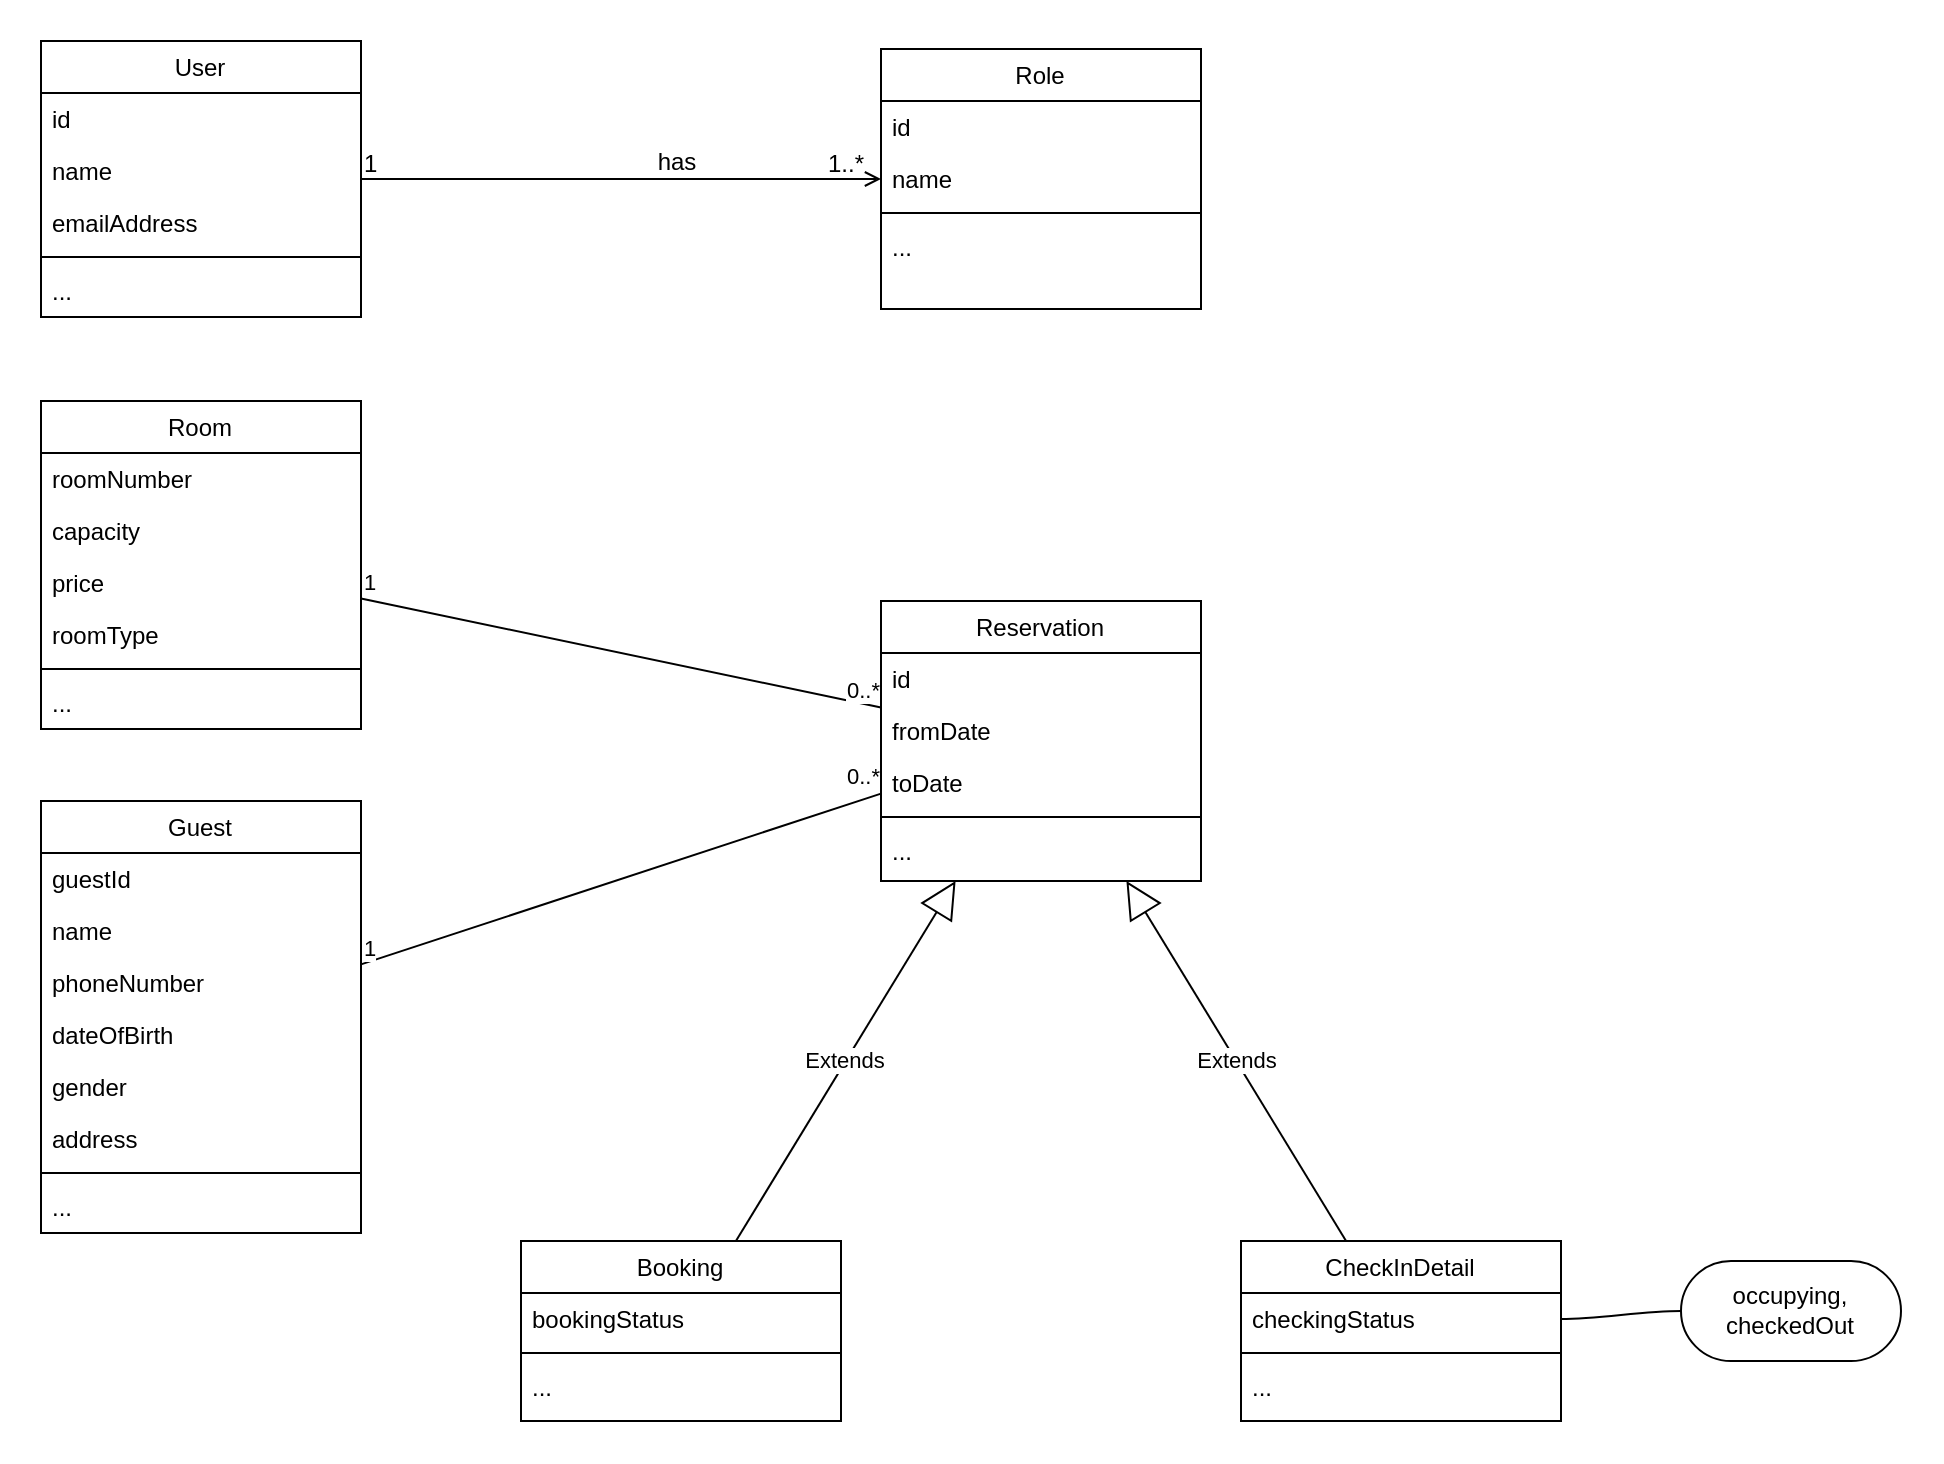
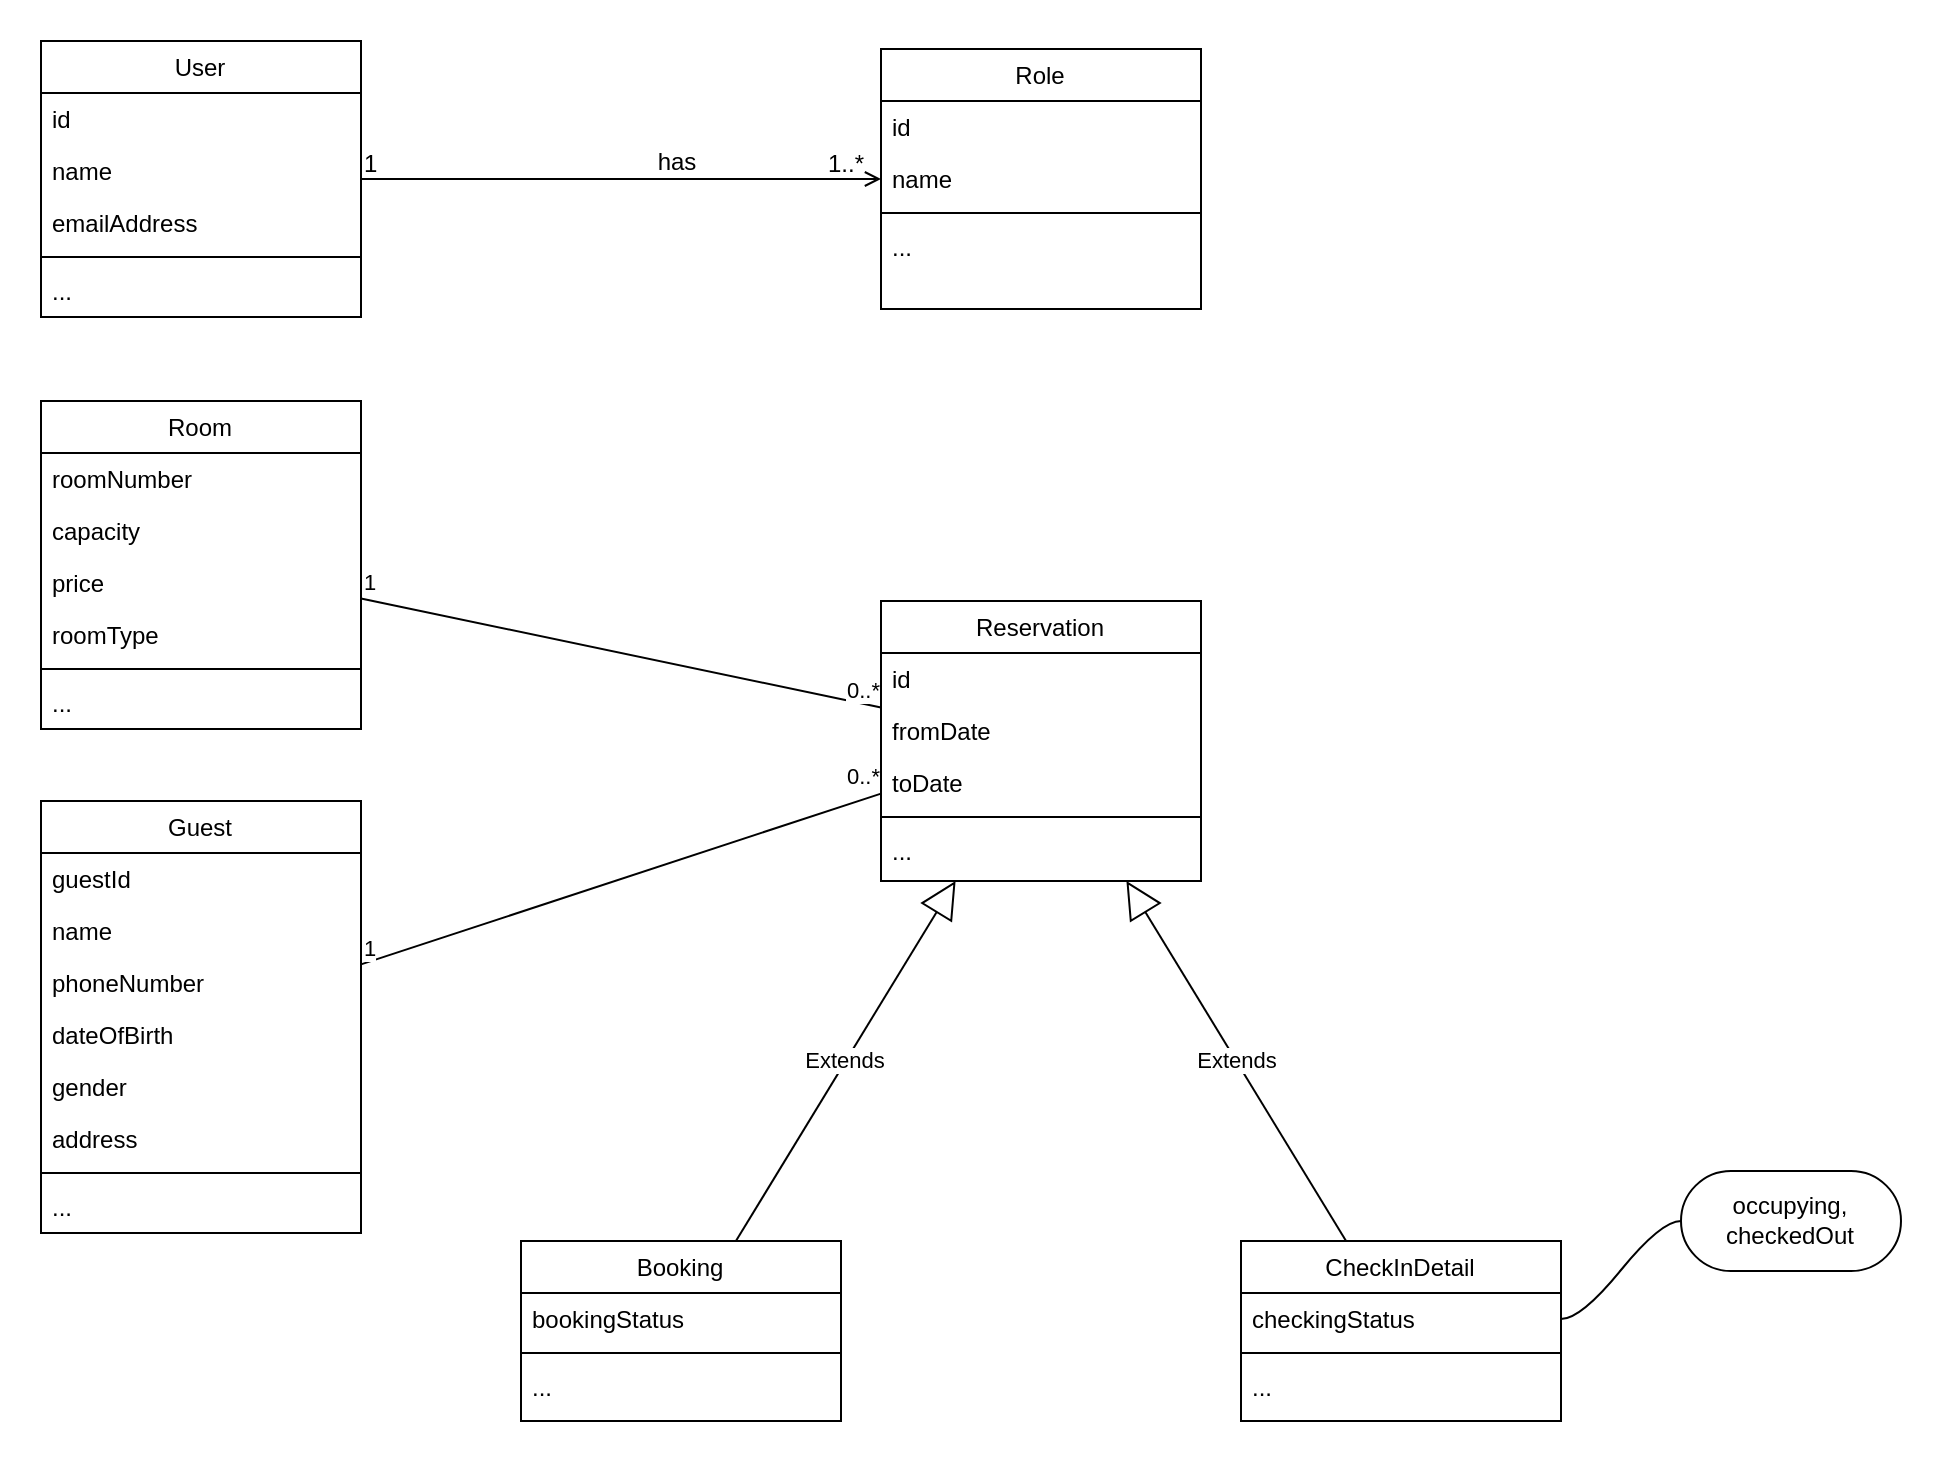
node "occupying, checkedOut": moved (1791, 1311) -> (1791, 1221)
